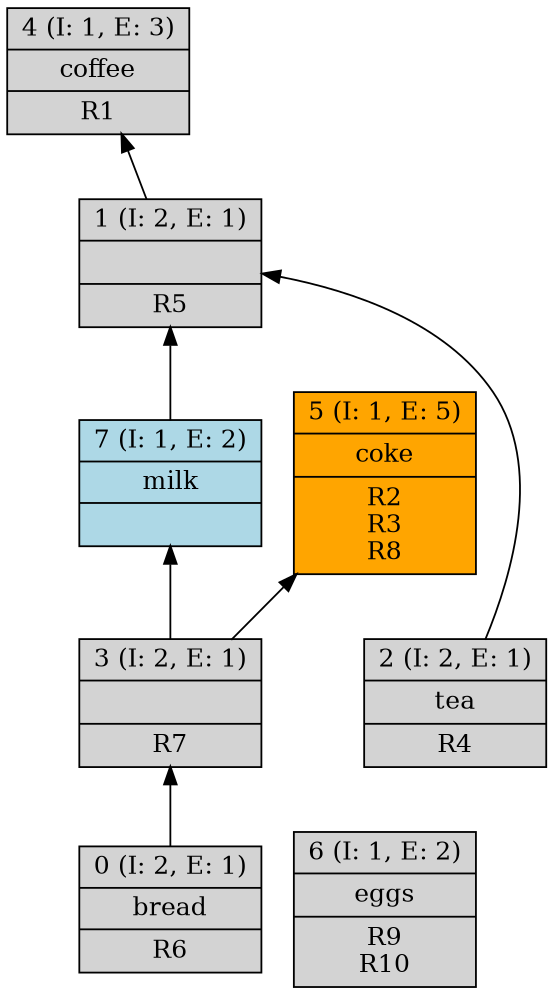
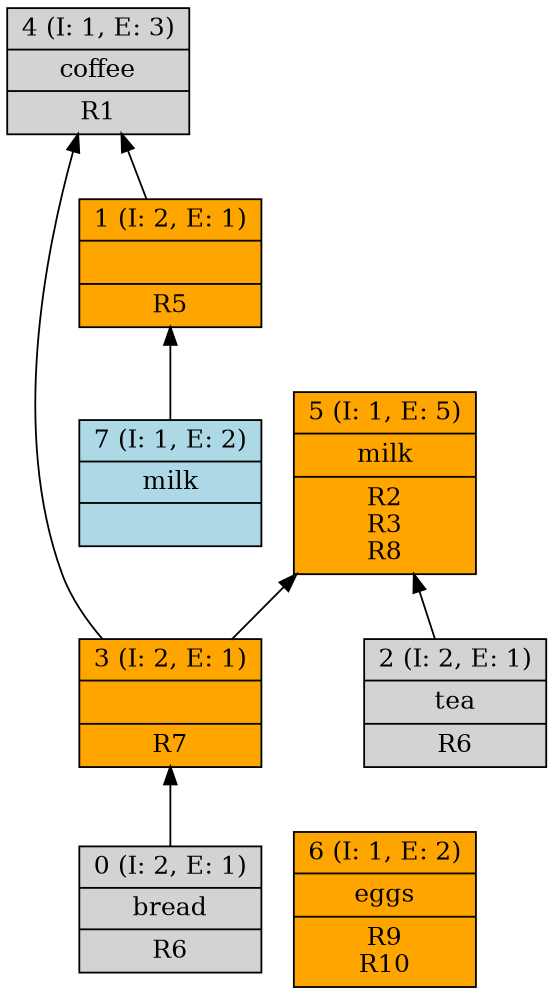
node "1 (I: 2, E: 1)": fillcolor lightgrey -> orange
edge "2 (I: 2, E: 1)" -> "1 (I: 2, E: 1)": now "2 (I: 2, E: 1)" -> "5 (I: 1, E: 5)"
node "5 (I: 1, E: 5)": text "coke" -> "milk"
edge "3 (I: 2, E: 1)" -> "7 (I: 1, E: 2)": now "3 (I: 2, E: 1)" -> "4 (I: 1, E: 3)"
node "3 (I: 2, E: 1)": fillcolor lightgrey -> orange
node "2 (I: 2, E: 1)": text "R4" -> "R6"
node "6 (I: 1, E: 2)": fillcolor lightgrey -> orange
